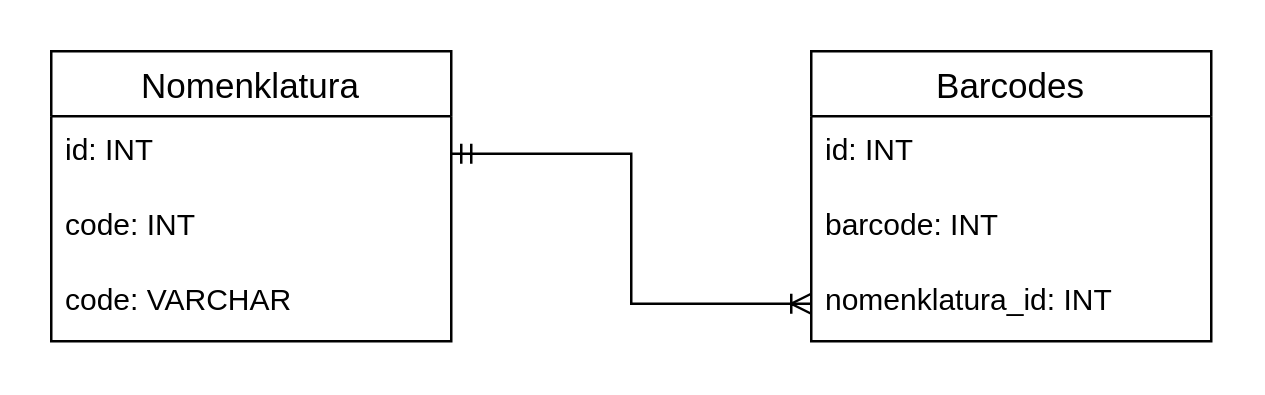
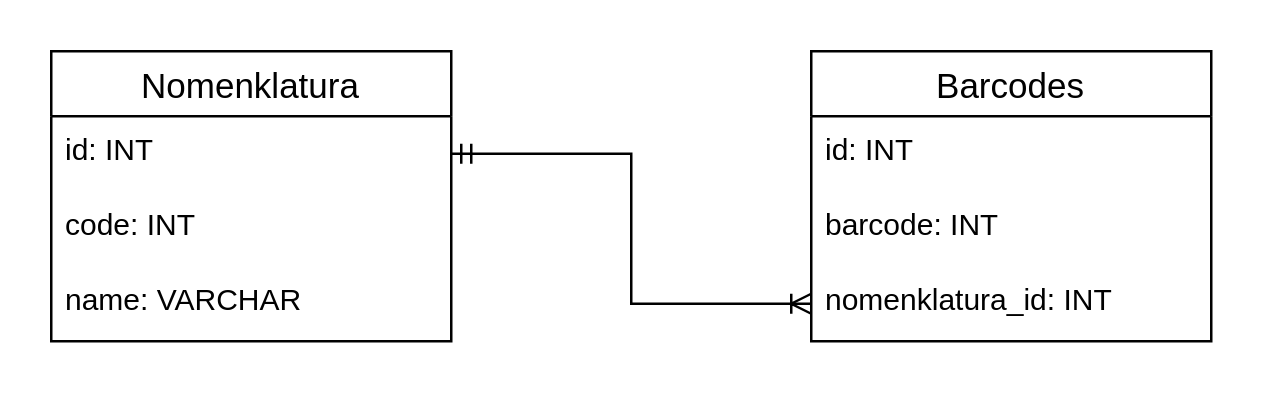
node "code: VARCHAR": label "code: VARCHAR" -> "name: VARCHAR"
